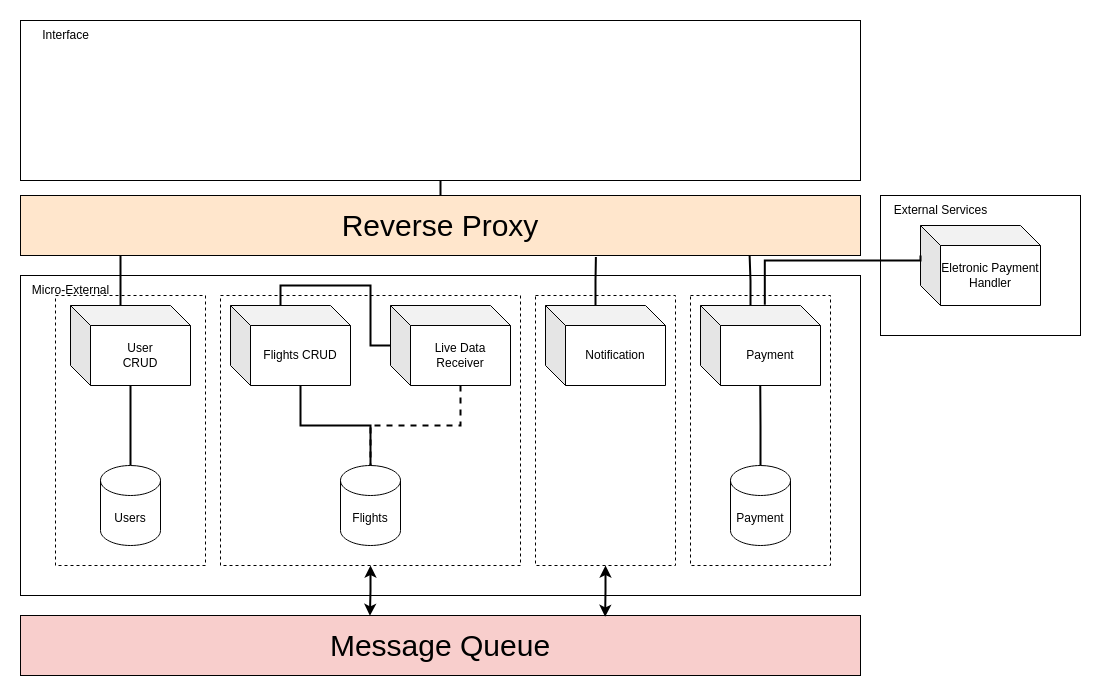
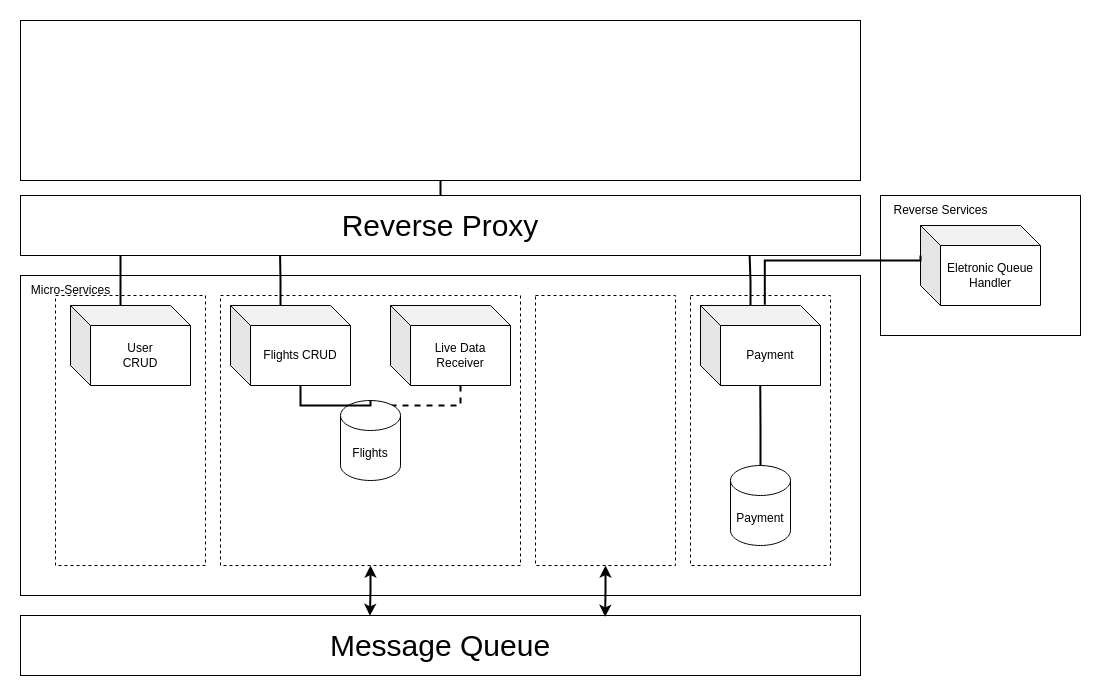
node "Interface": removed
node "External Services": label "External Services" -> "Reverse Services"
node "Reverse Proxy": fillcolor #ffe6cc -> #ffffff
node "Eletronic Payment Handler": label "Eletronic Payment Handler" -> "Eletronic Queue Handler"
edge "Reverse Proxy" -- "Notification": removed
edge "Flights CRUD" -- "Live Data Receiver": now "Flights CRUD" -- "Reverse Proxy"
node "Micro-External": label "Micro-External" -> "Micro-Services"
node "Notification": removed
edge "User CRUD" -- "Users": removed
node "Users": removed
node "Flights": moved (371, 506) -> (371, 441)
node "Message Queue": fillcolor #f8cecc -> #ffffff
